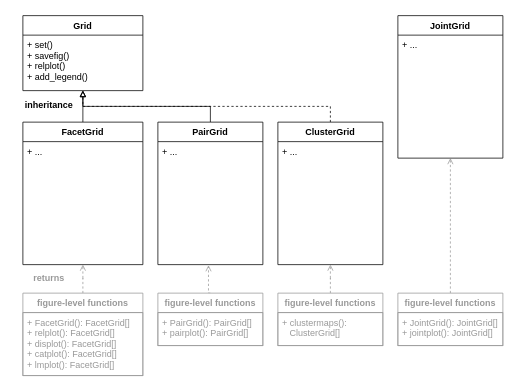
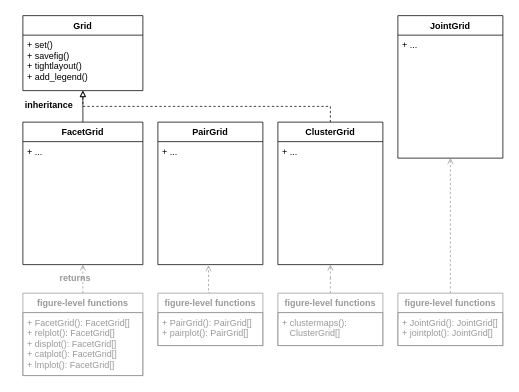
node "+ set() + savefig() + relplot() + add_legend()": label "+ set() + savefig() + relplot() + add_legend()" -> "+ set() + savefig() + tightlayout() + add_legend()"
edge "PairGrid" -> "Grid": removed
node "returns": moved (49, 278) -> (75, 278)
